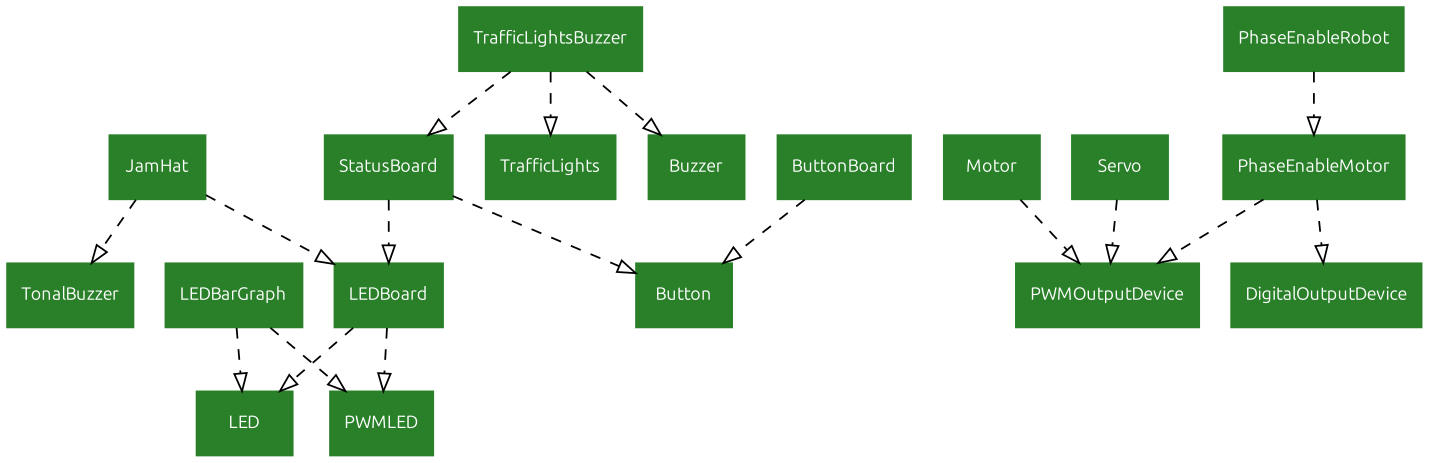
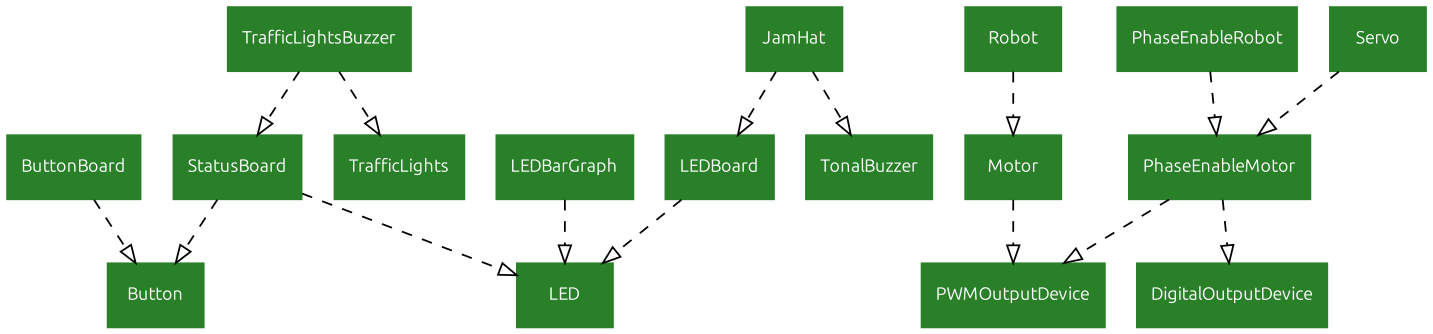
node "Robot": added
node "Buzzer": removed
edge "StatusBoard" -> "LEDBoard": now "StatusBoard" -> "LED"
edge "Servo" -> "PWMOutputDevice": now "Servo" -> "PhaseEnableMotor"
node "PWMLED": removed
